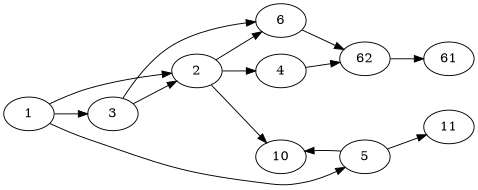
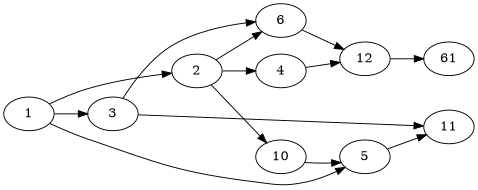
node "62": label "62" -> "12"
edge "3" -> "2": now "3" -> "11"
edge "5" -> "10": reversed
